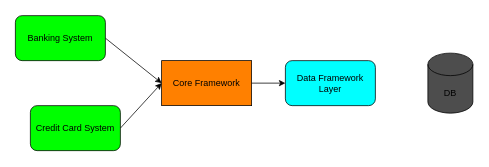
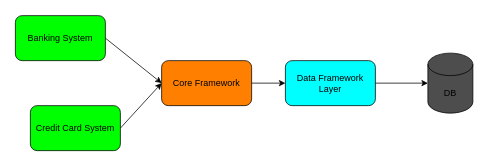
node "Core Framework": shape rectangle -> rounded rectangle
edge "Data Framework Layer" -> "DB": added
